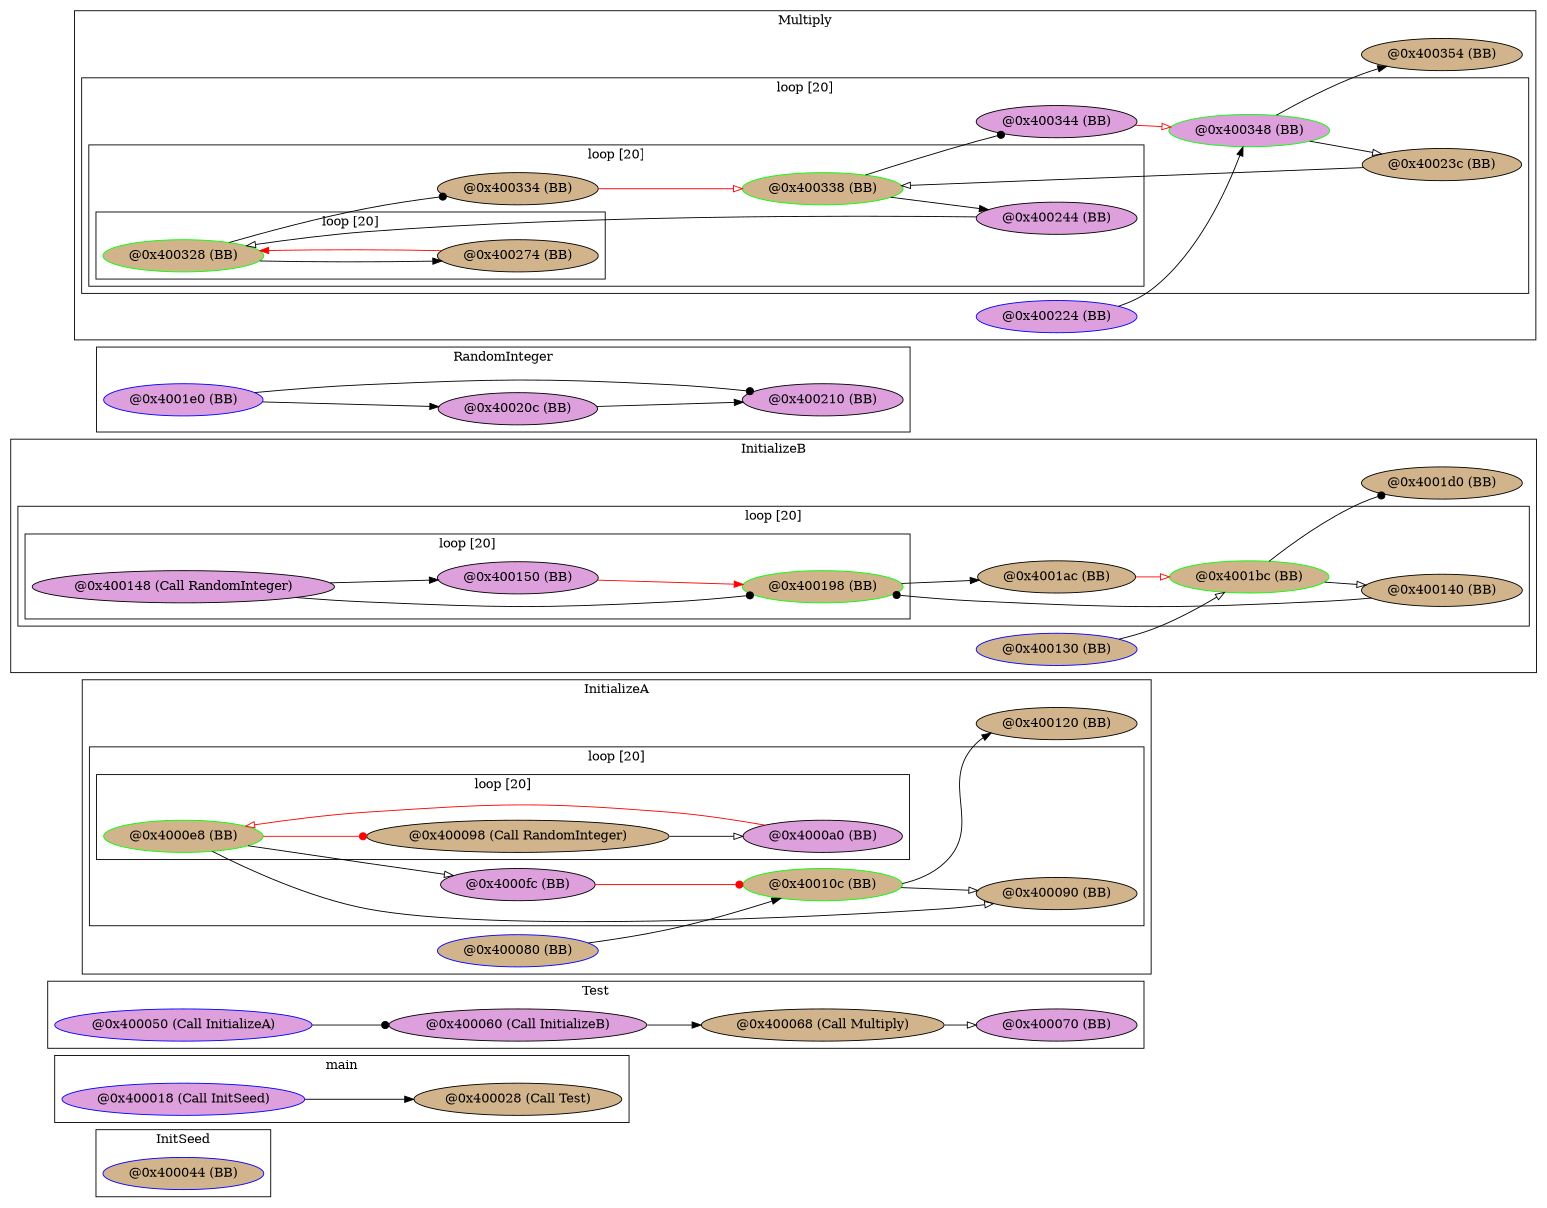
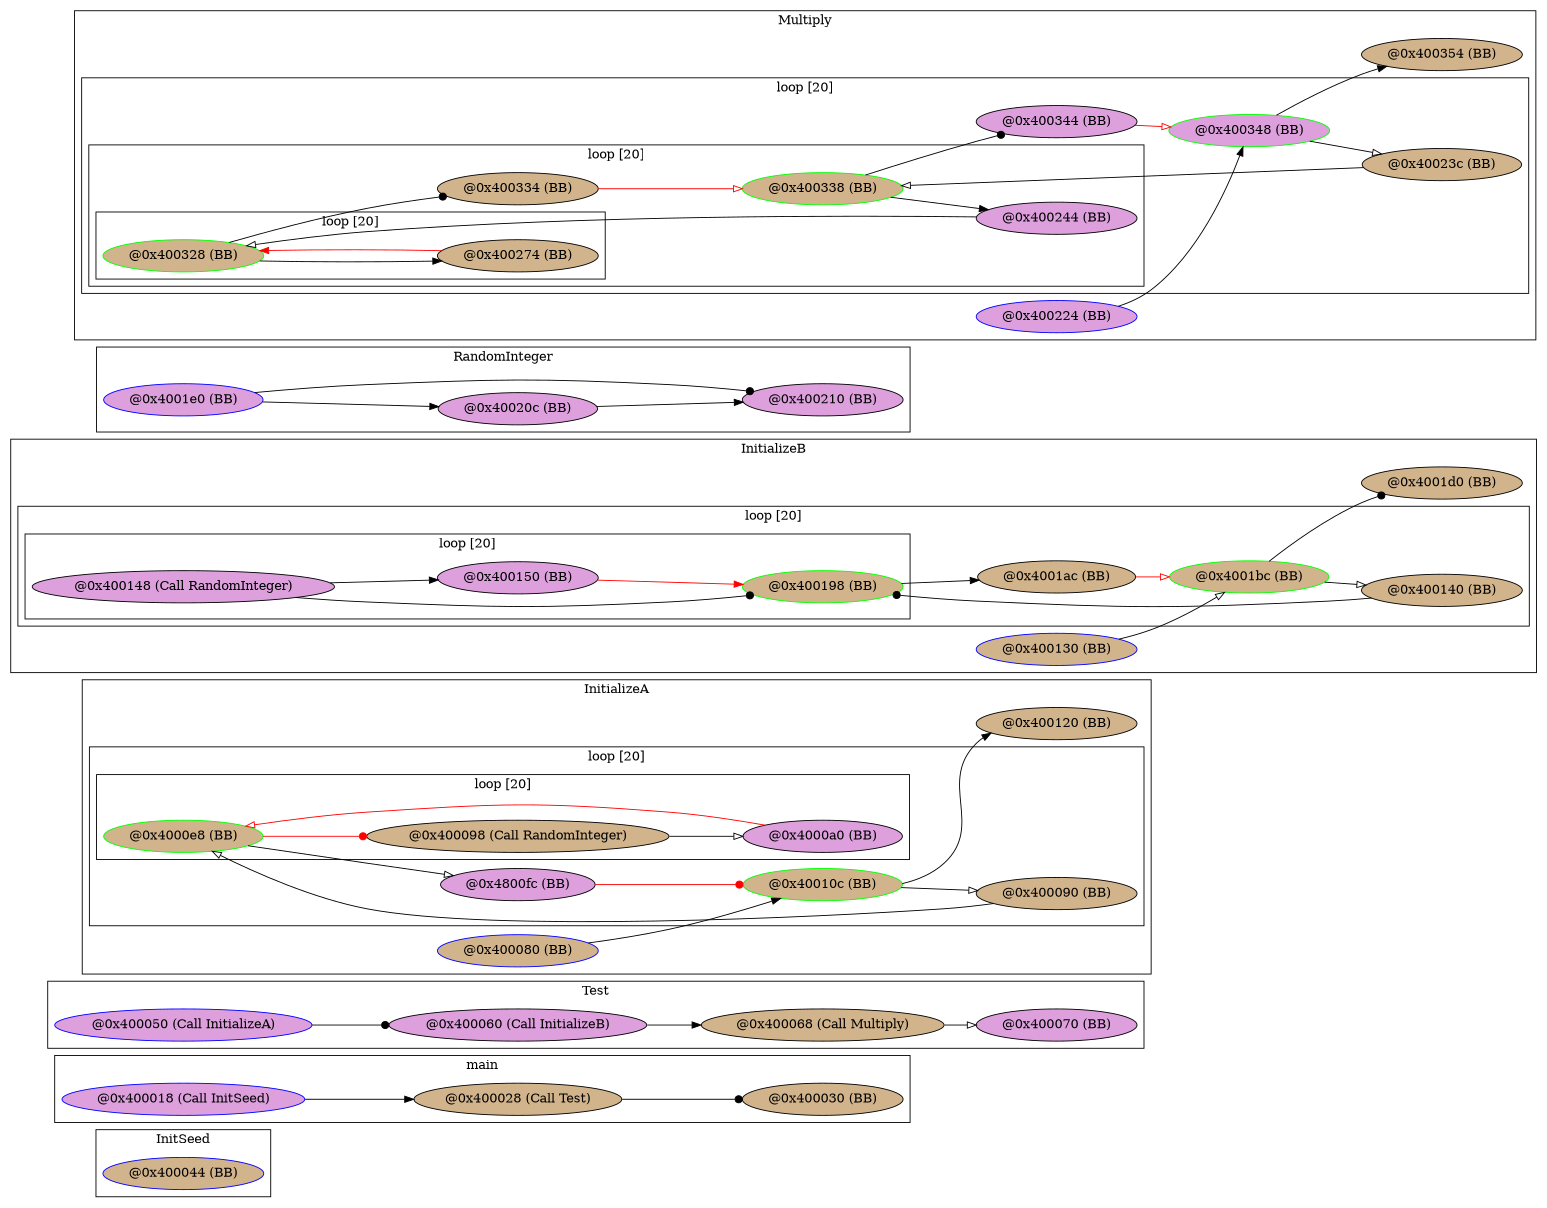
node "@0x4000fc (BB)": label "@0x4000fc (BB)" -> "@0x4800fc (BB)"
edge "@0x4000e8 (BB)" -> "@0x400090 (BB)": reversed
node "@0x400030 (BB)": added
